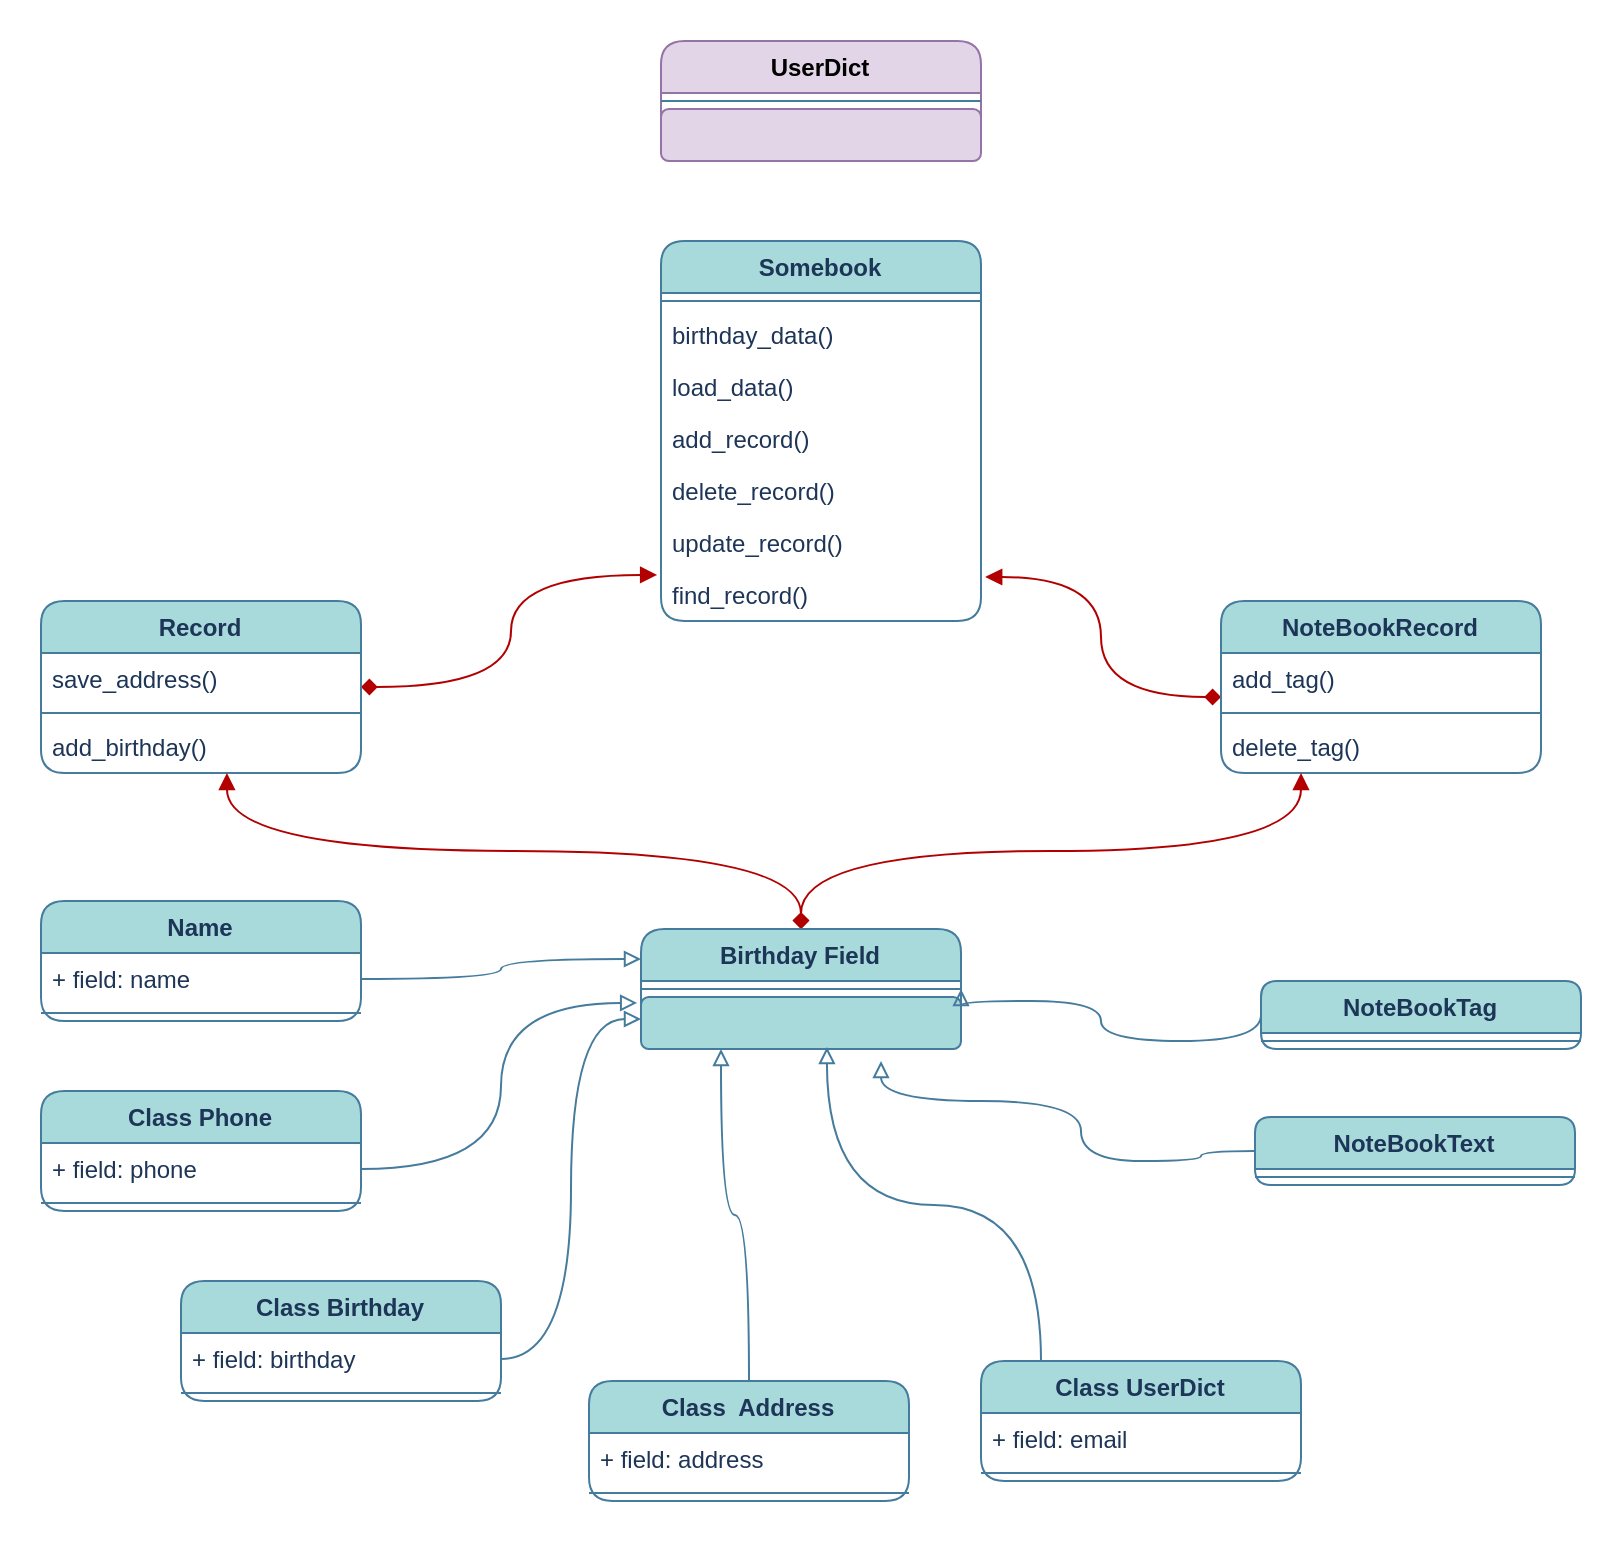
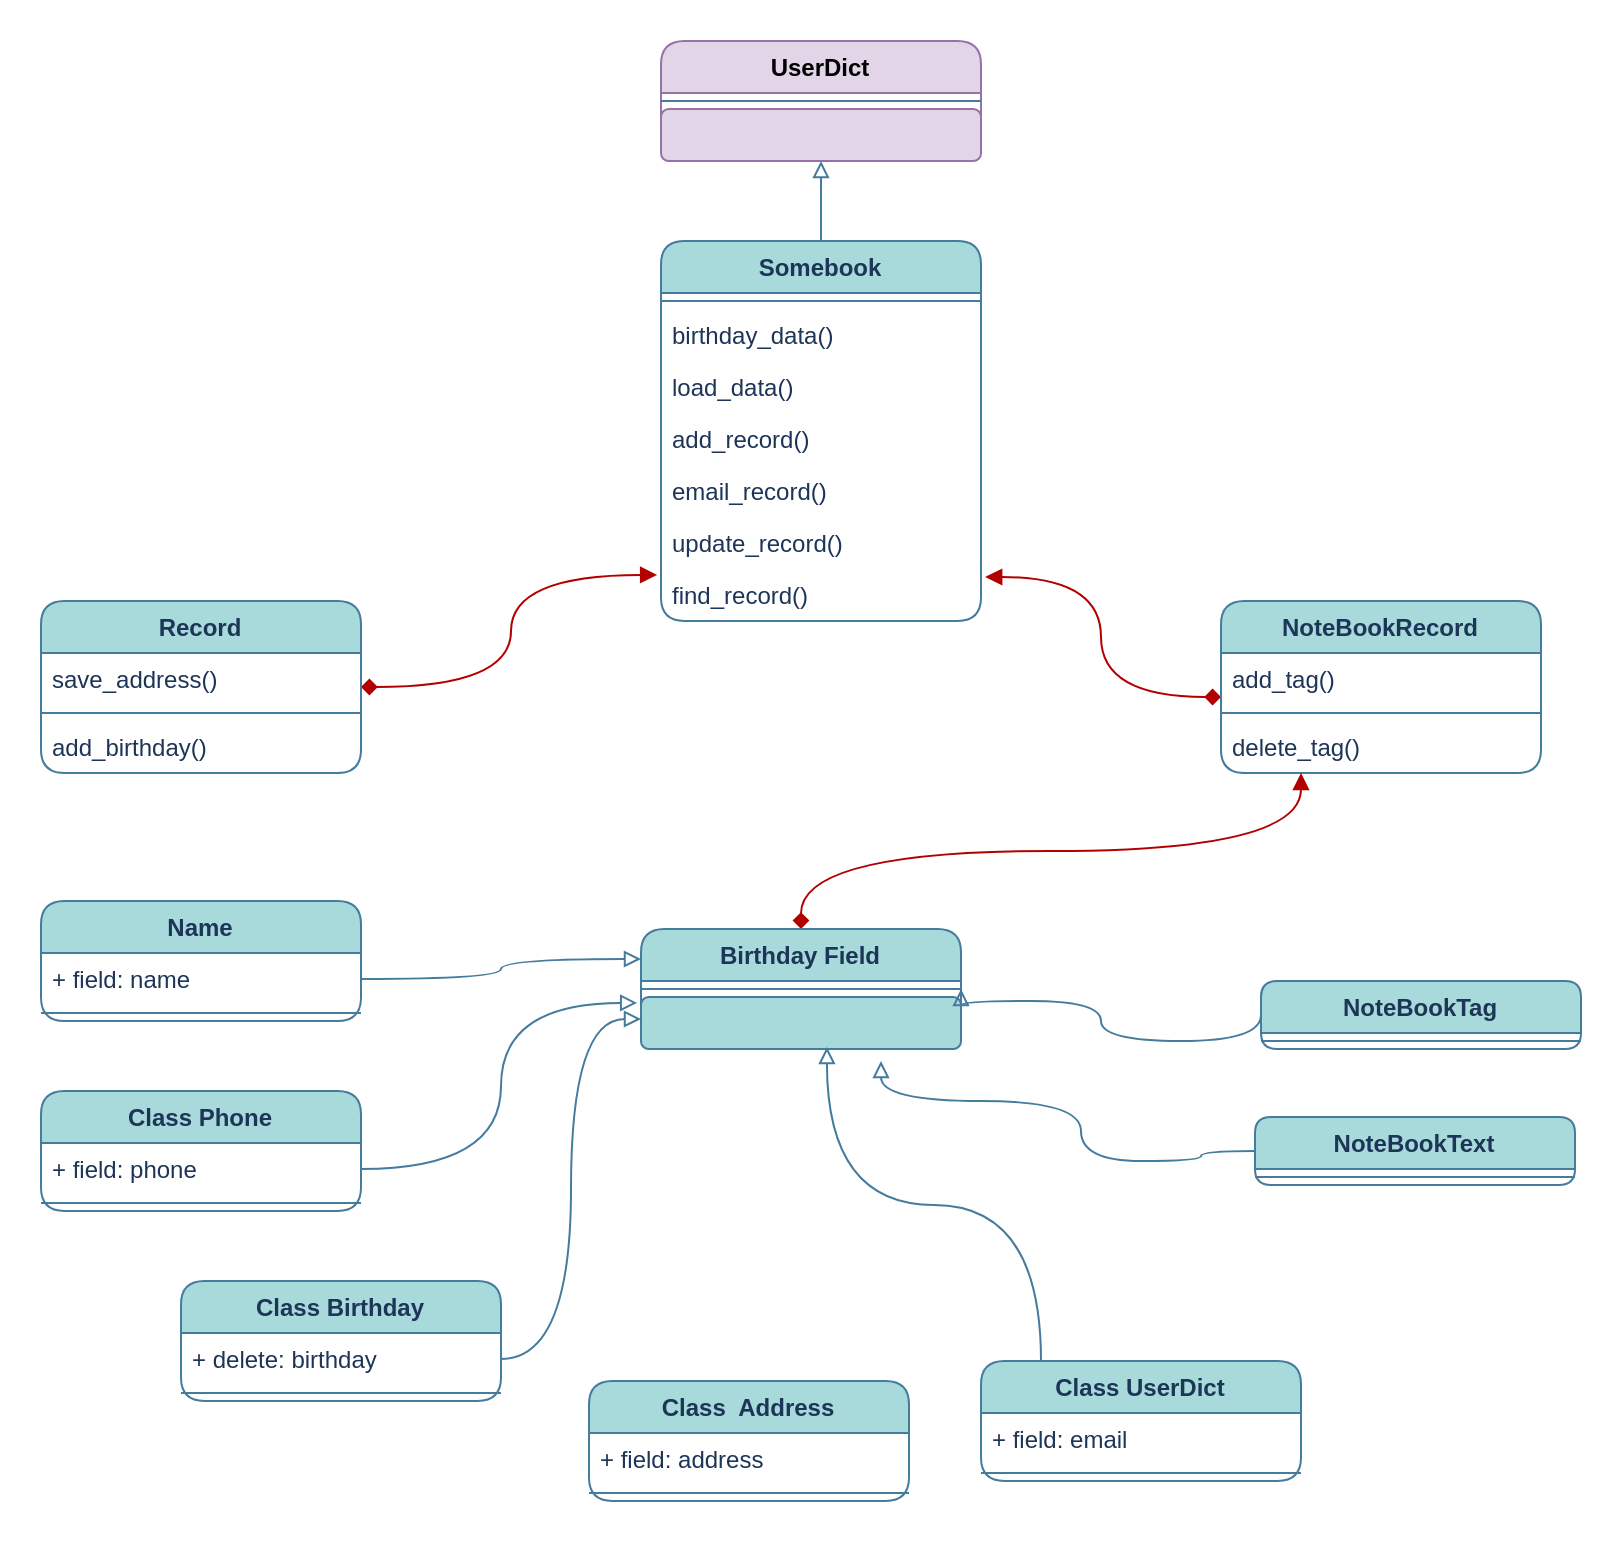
edge "Somebook" -> "UserDict": added
node "delete_record()": label "delete_record()" -> "email_record()"
edge "add_birthday()" -- "Birthday Field": removed
edge "Class Address" -> "Birthday Field": removed
node "+ field: birthday": label "+ field: birthday" -> "+ delete: birthday"
